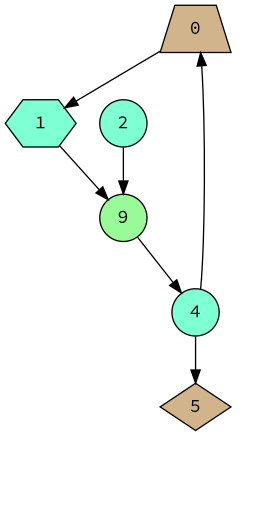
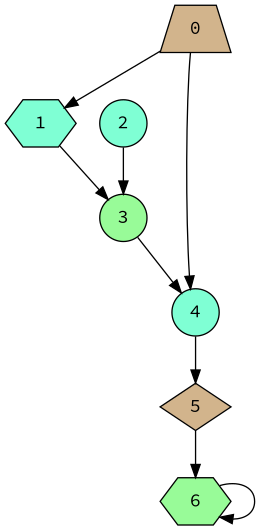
edge "4" -> "0": reversed
node "9": label "9" -> "3"
node "6": added
